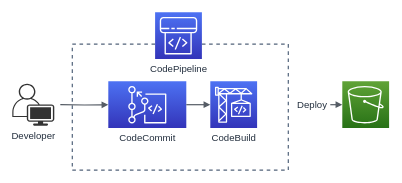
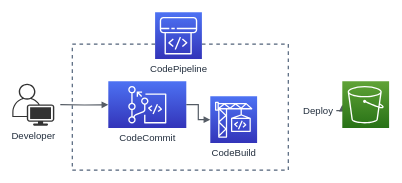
node "CodeBuild": moved (234, 105) -> (234, 120)
node "Deploy": moved (312, 105) -> (318, 111)
